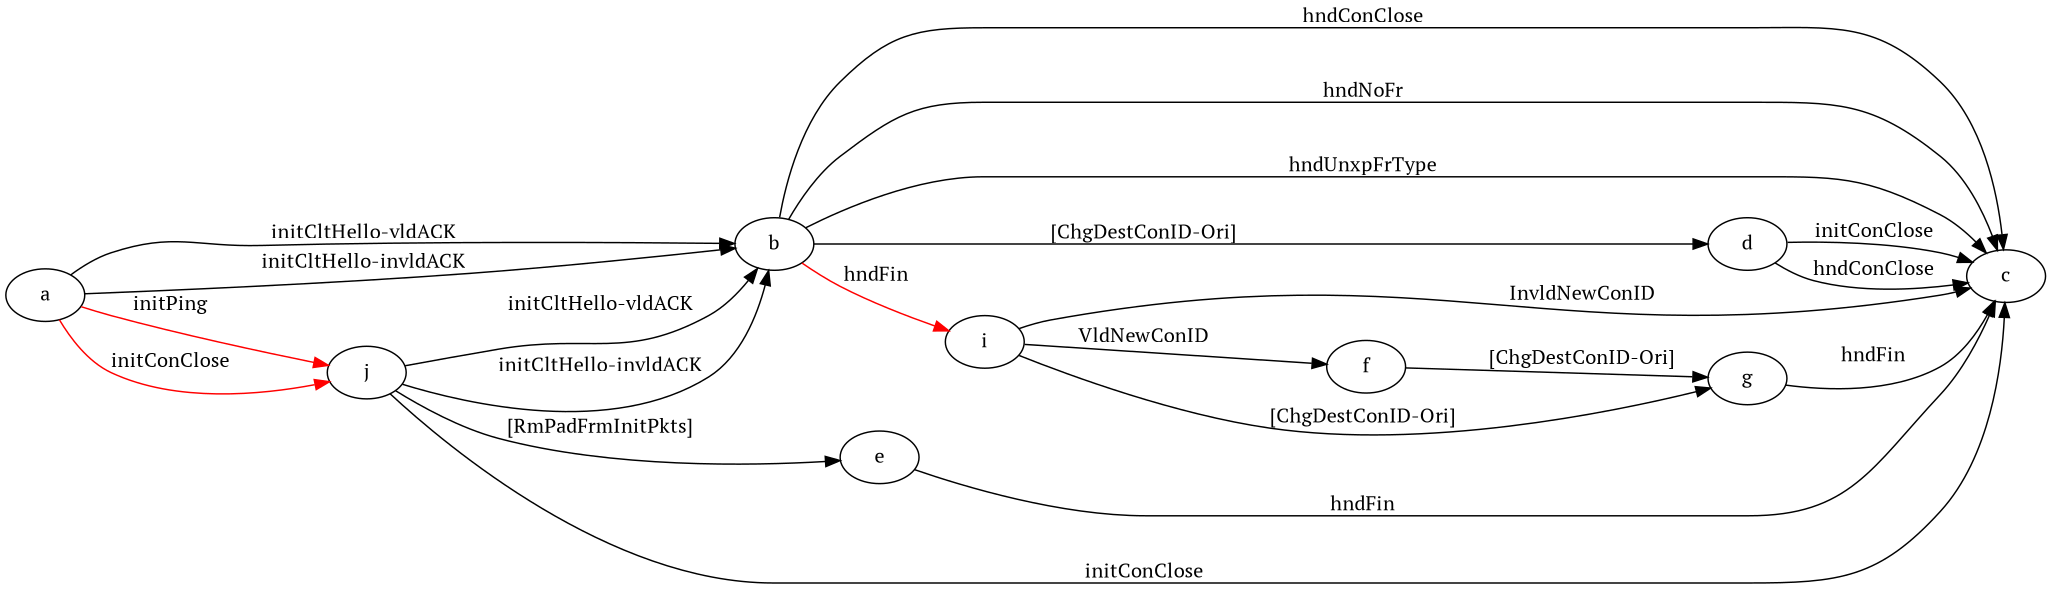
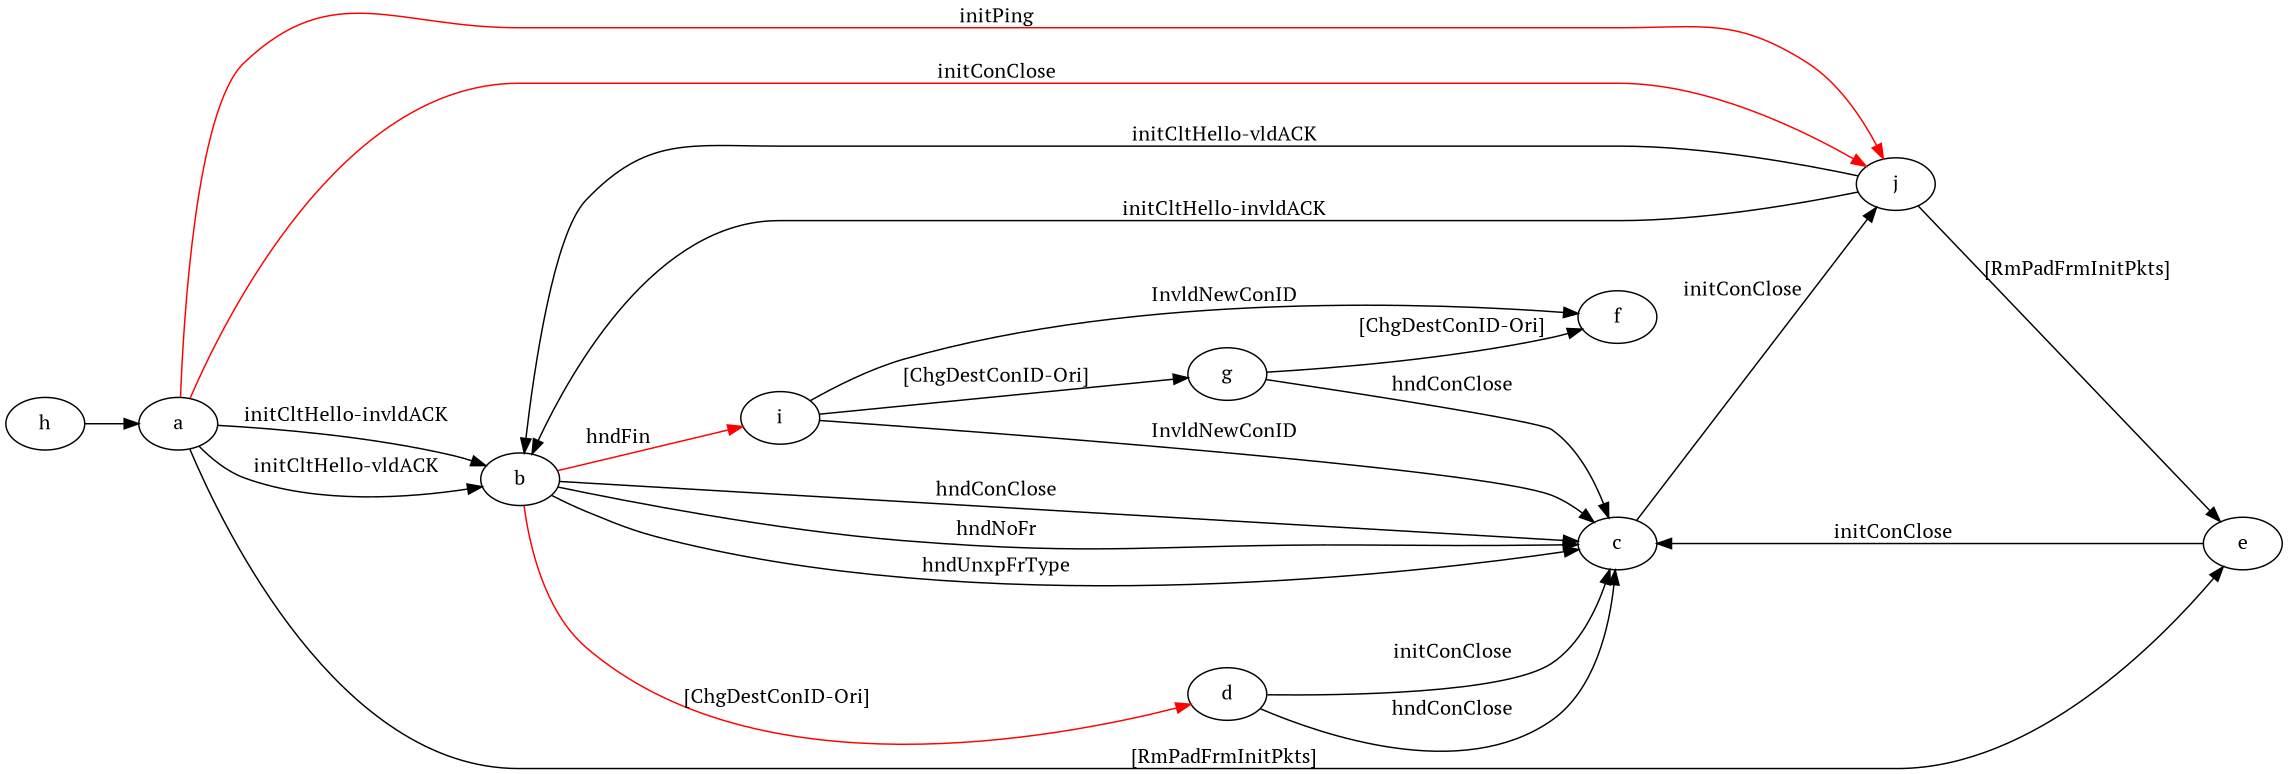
edge "b" -> "d": color black -> red
edge "i" -> "f": label "VldNewConID " -> "InvldNewConID "
edge "g" -> "c": label "hndFin " -> "hndConClose "
edge "f" -> "g": reversed
node "h": added
edge "e" -> "c": label "hndFin " -> "initConClose "
edge "j" -> "c": reversed
edge "a" -> "e": added, label "[RmPadFrmInitPkts]"
